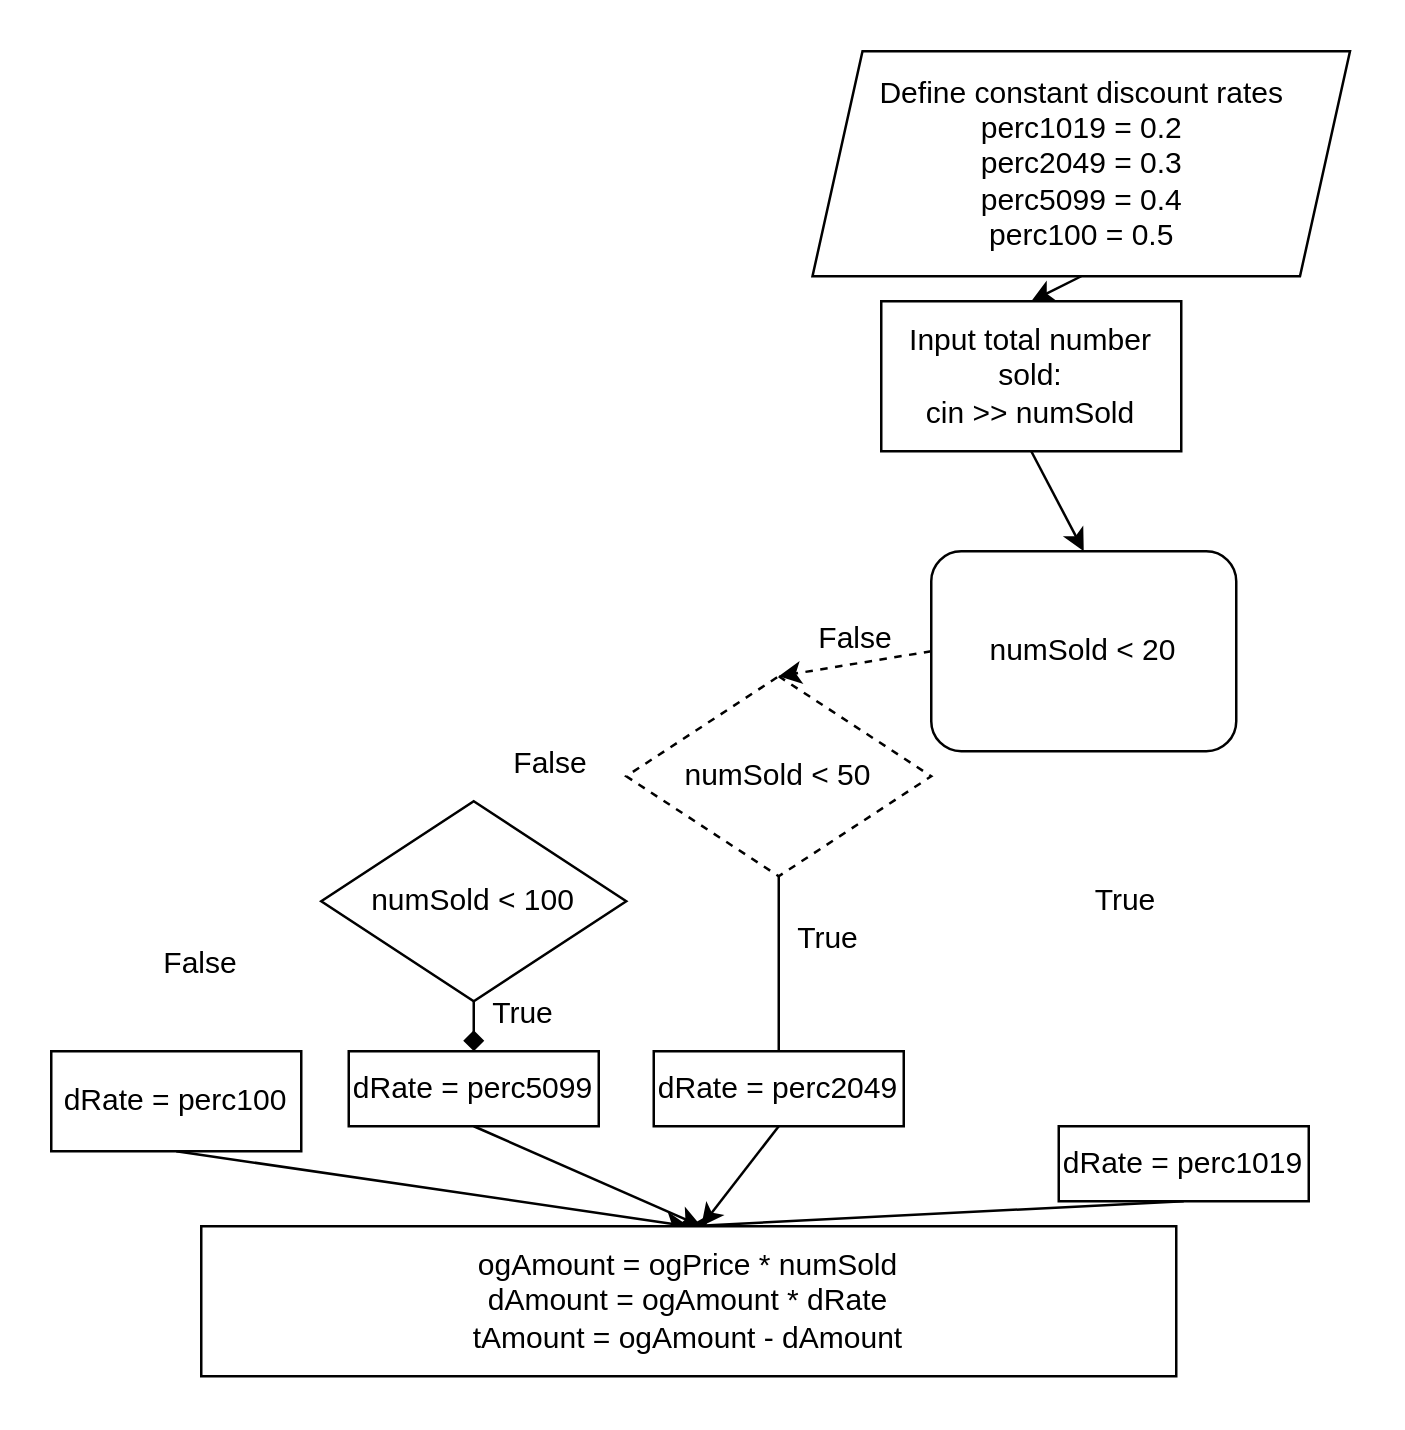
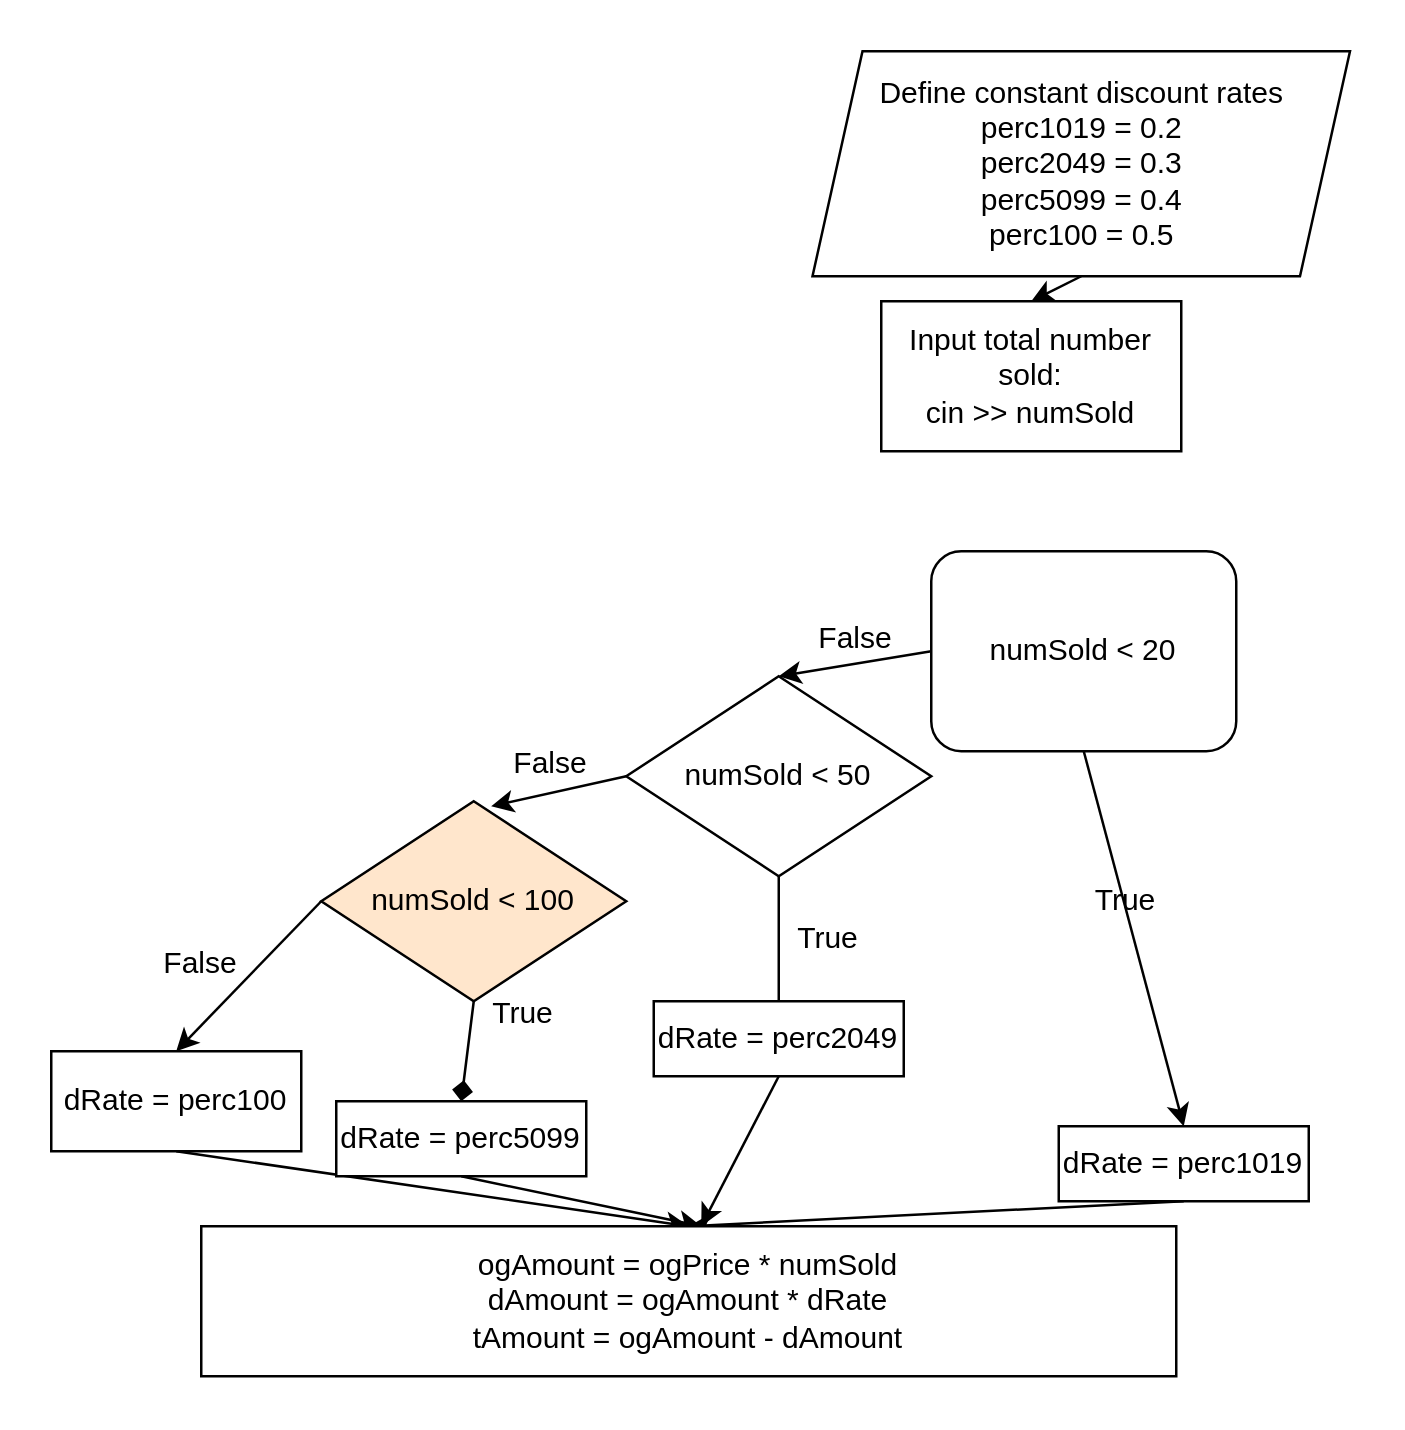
edge "Input total number sold: cin >> numSold" -> "numSold < 20": removed
edge "numSold < 20" -> "numSold < 50": style dashed -> solid
node "numSold < 50": style dashed -> solid
edge "numSold < 50" -> "numSold < 100": added
node "numSold < 100": fillcolor #ffffff -> #ffe6cc
edge "numSold < 20" -> "dRate = perc1019": added
edge "numSold < 100" -> "dRate = perc100": added
node "dRate = perc5099": moved (474, 1089) -> (461, 1139)
node "dRate = perc2049": moved (779, 1089) -> (779, 1039)
